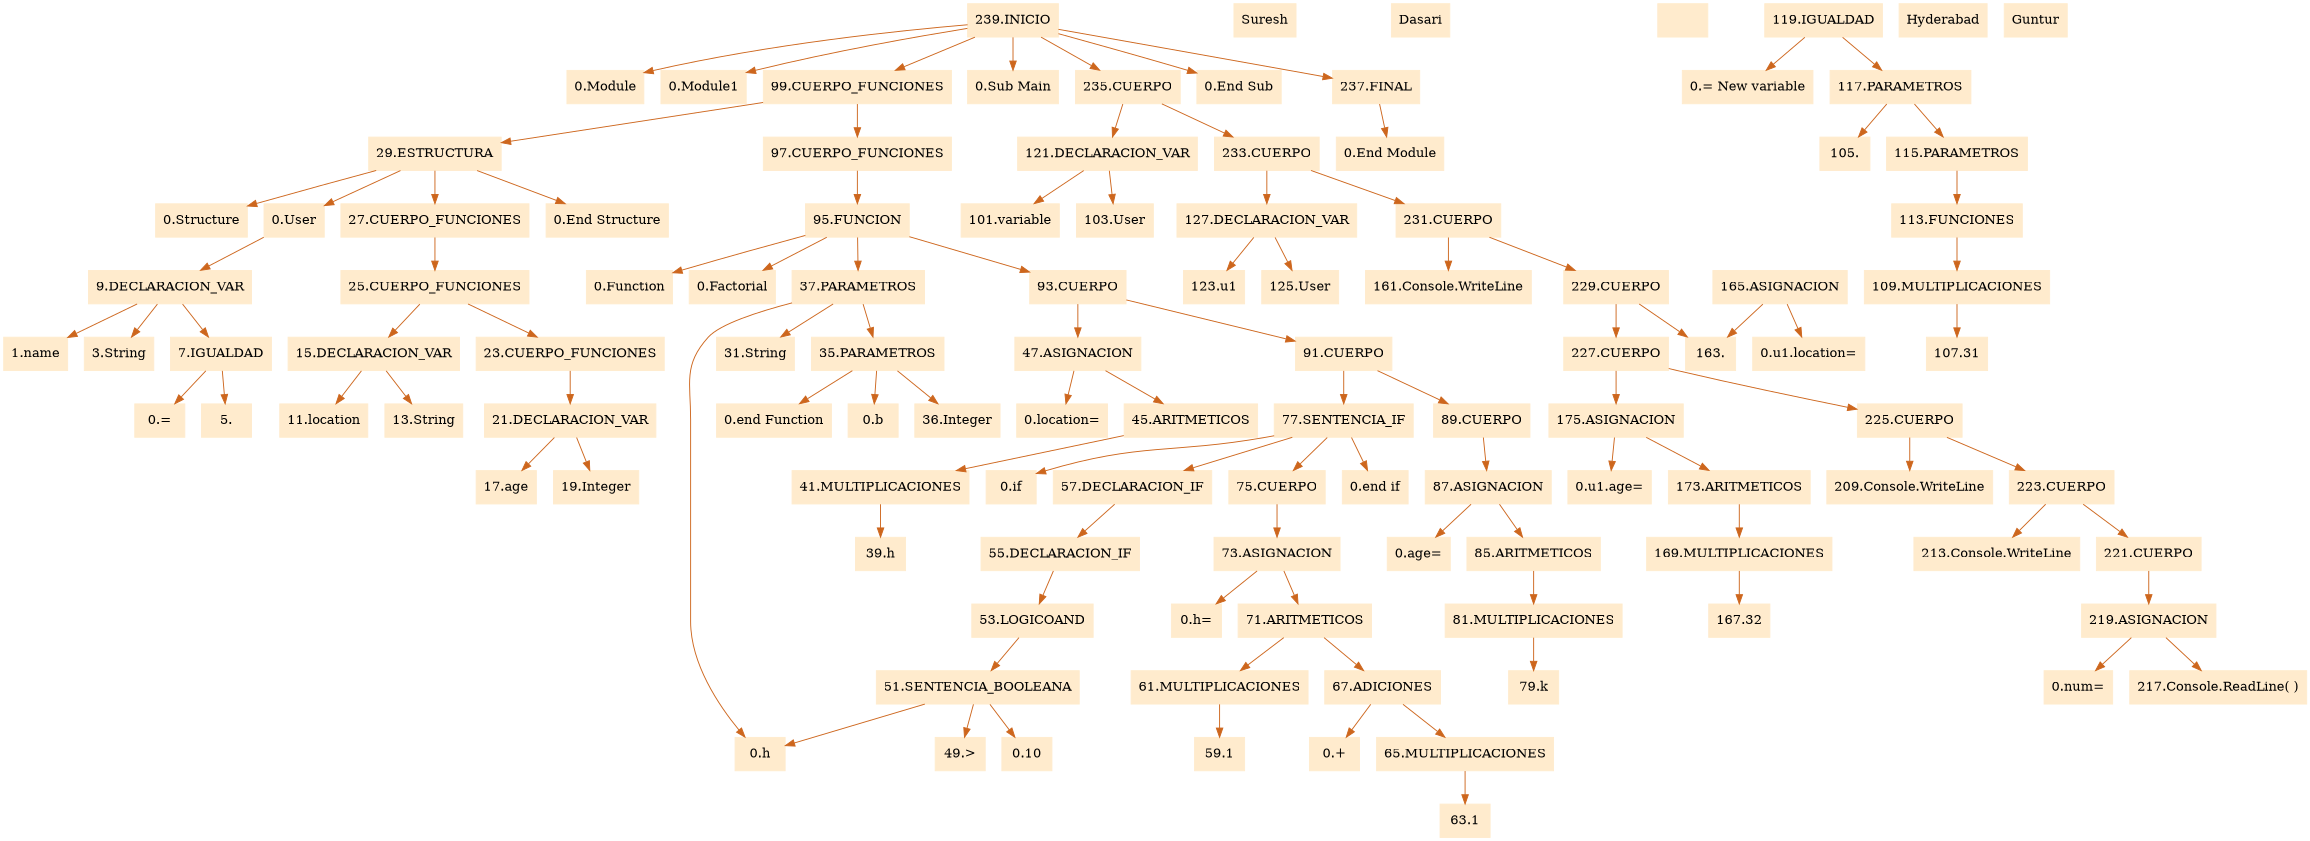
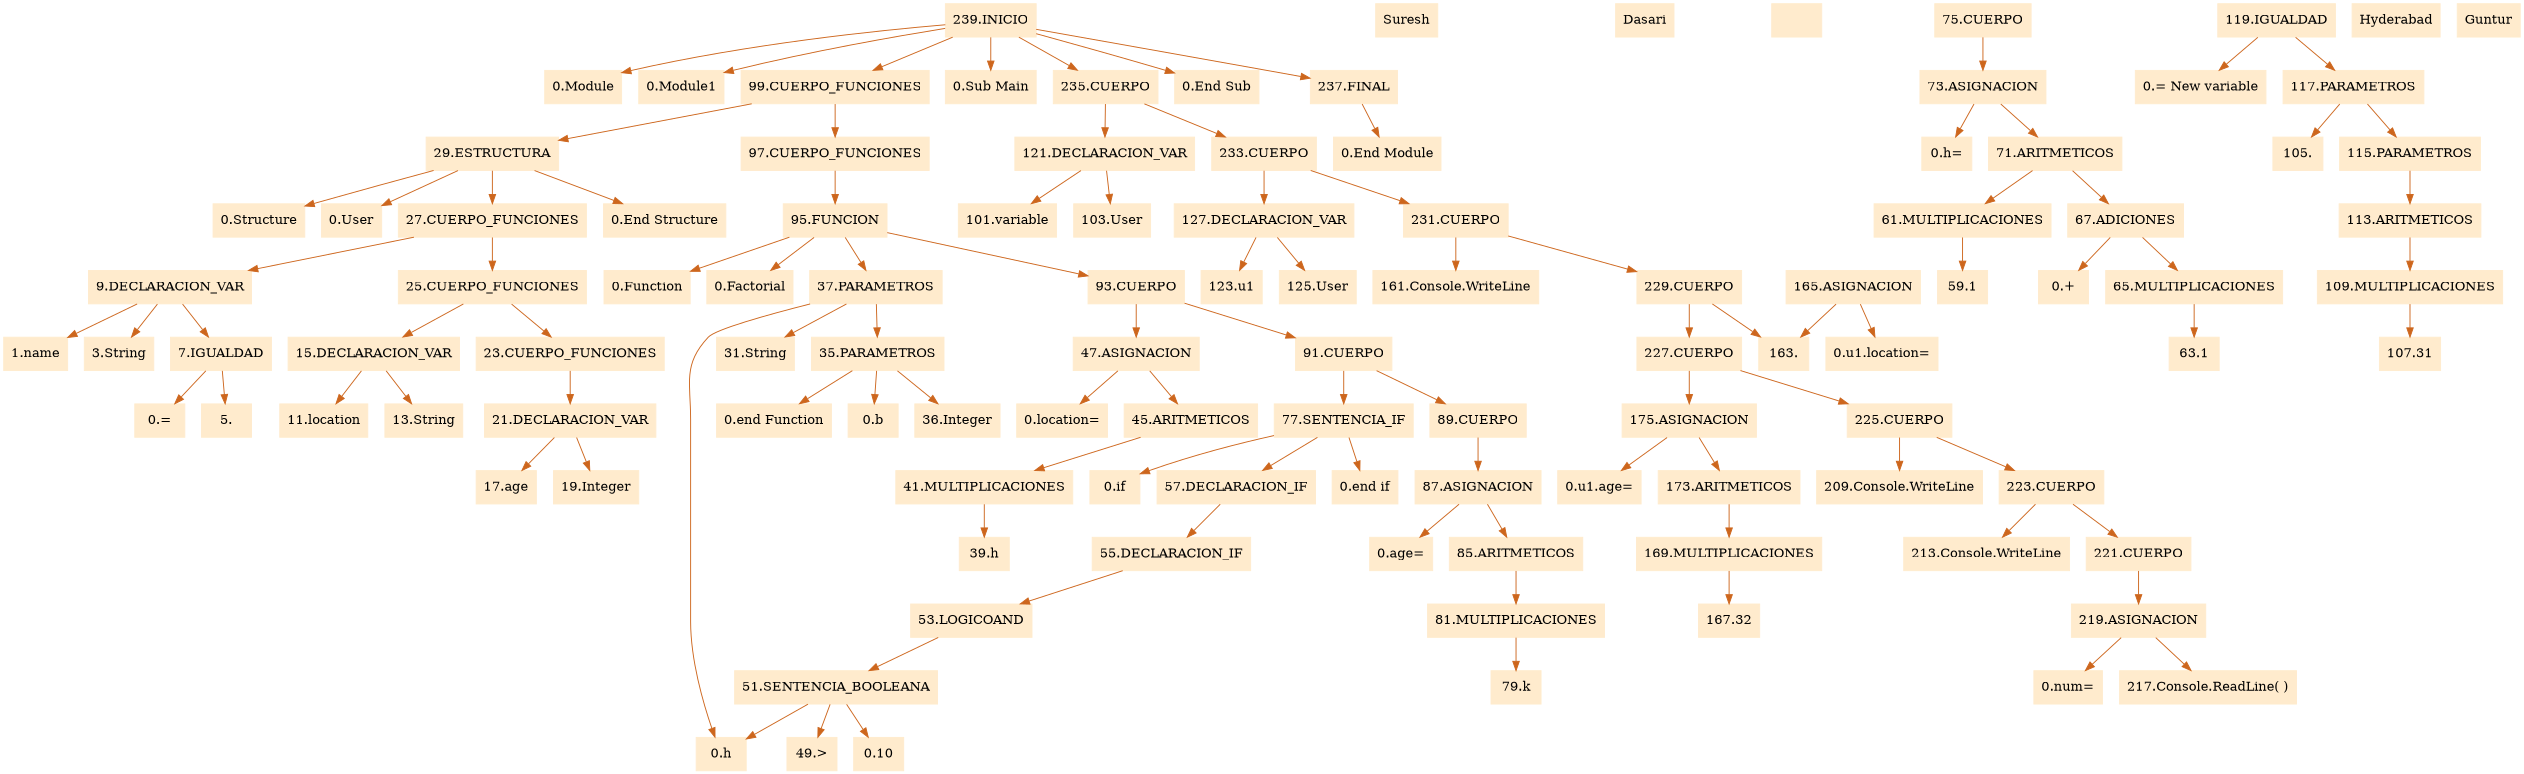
node "113.FUNCIONES": label "113.FUNCIONES" -> "113.ARITMETICOS"
edge "0.User" -> "9.DECLARACION_VAR": now "27.CUERPO_FUNCIONES" -> "9.DECLARACION_VAR"
edge "77.SENTENCIA_IF" -> "75.CUERPO": removed
